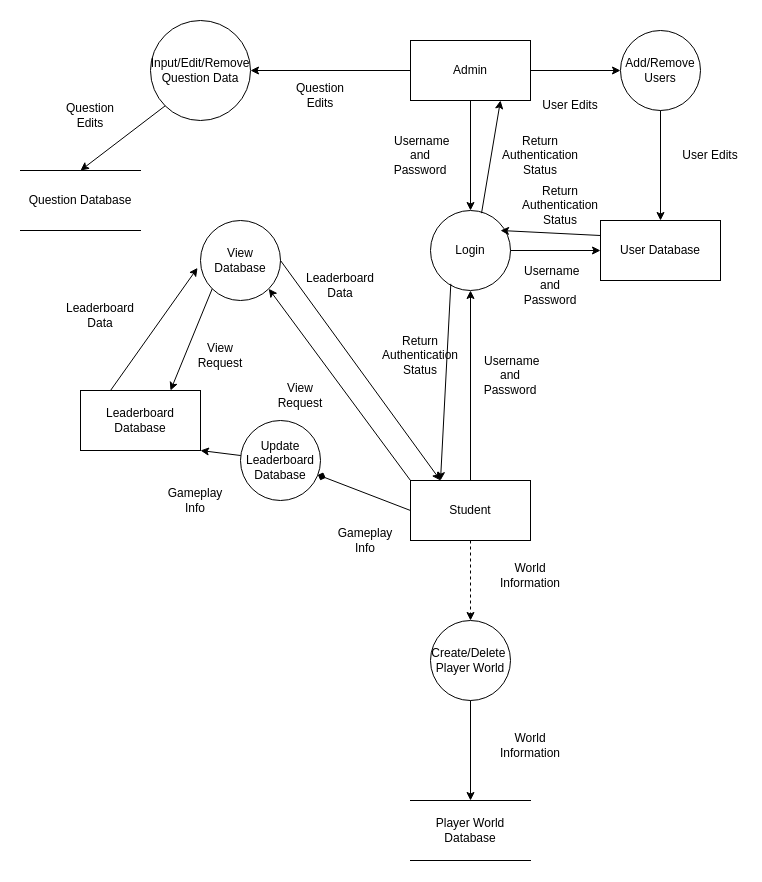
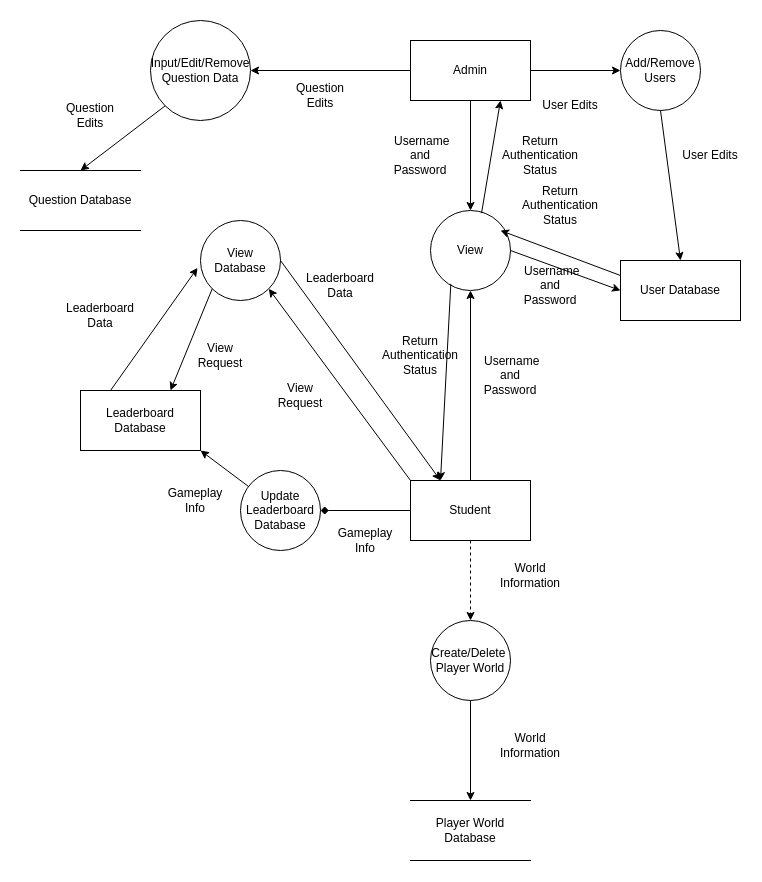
node "Login": label "Login" -> "View"
node "User Database": moved (661, 251) -> (681, 291)
node "Update Leaderboard Database": moved (281, 461) -> (281, 511)
